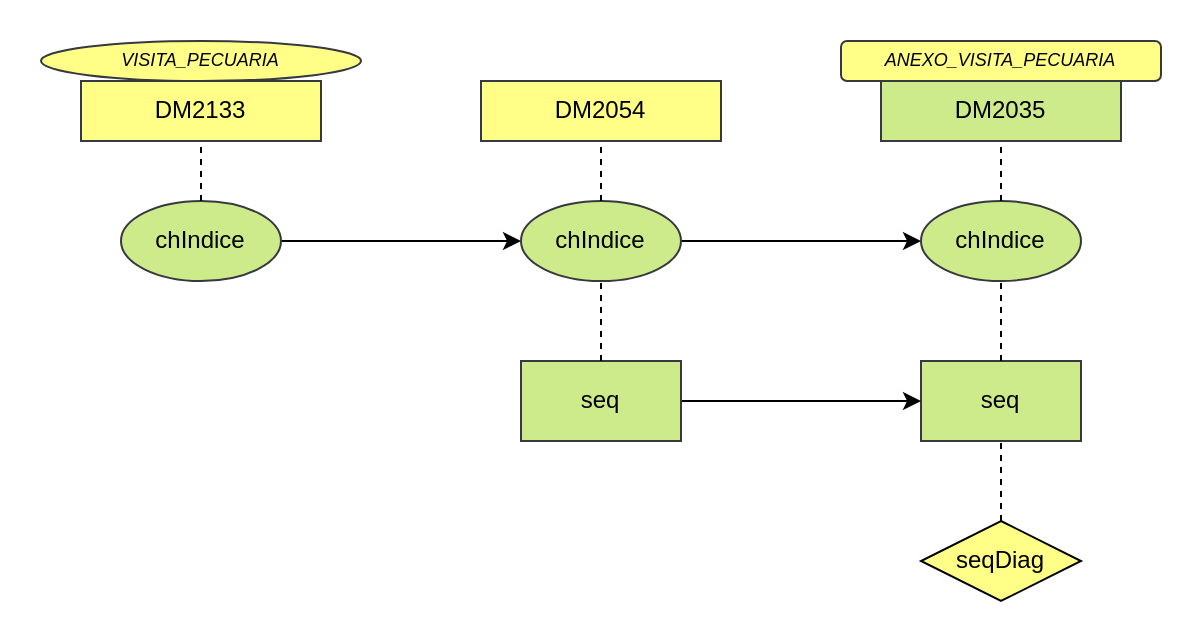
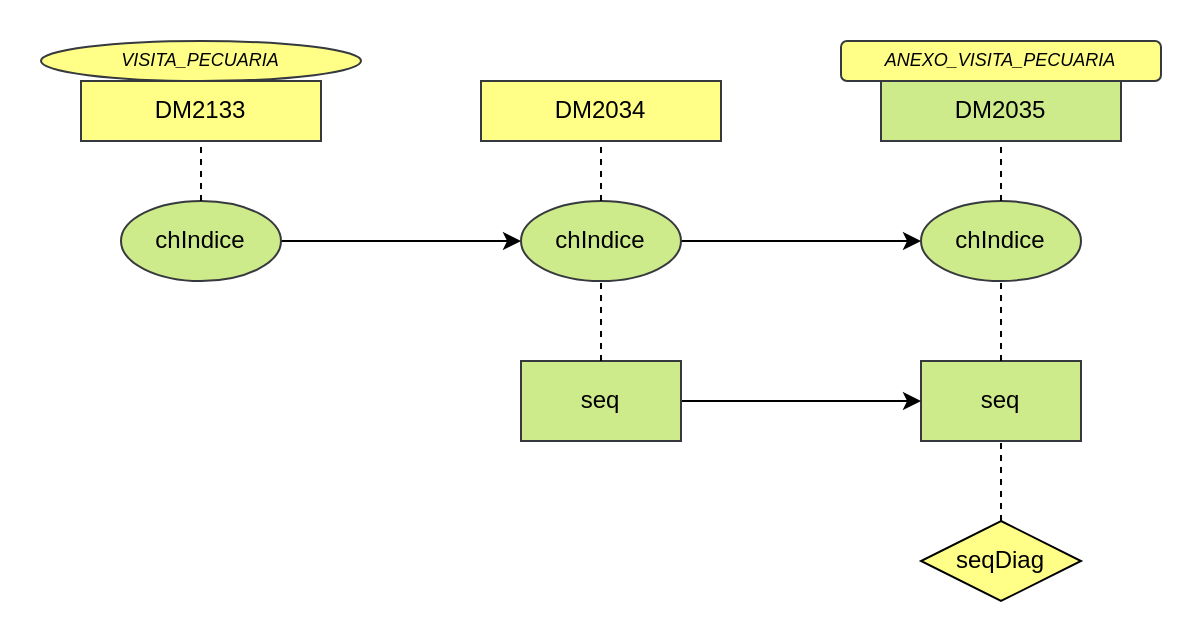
node "DM2054": label "DM2054" -> "DM2034"
